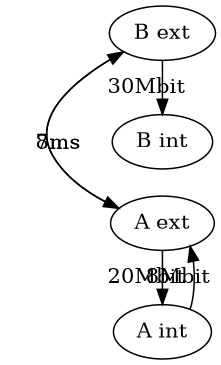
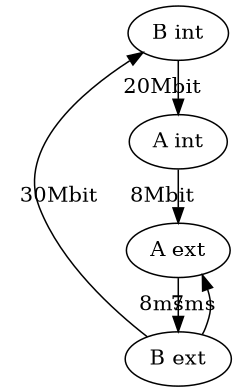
edge "A ext" -> "A int": now "B int" -> "A int"
